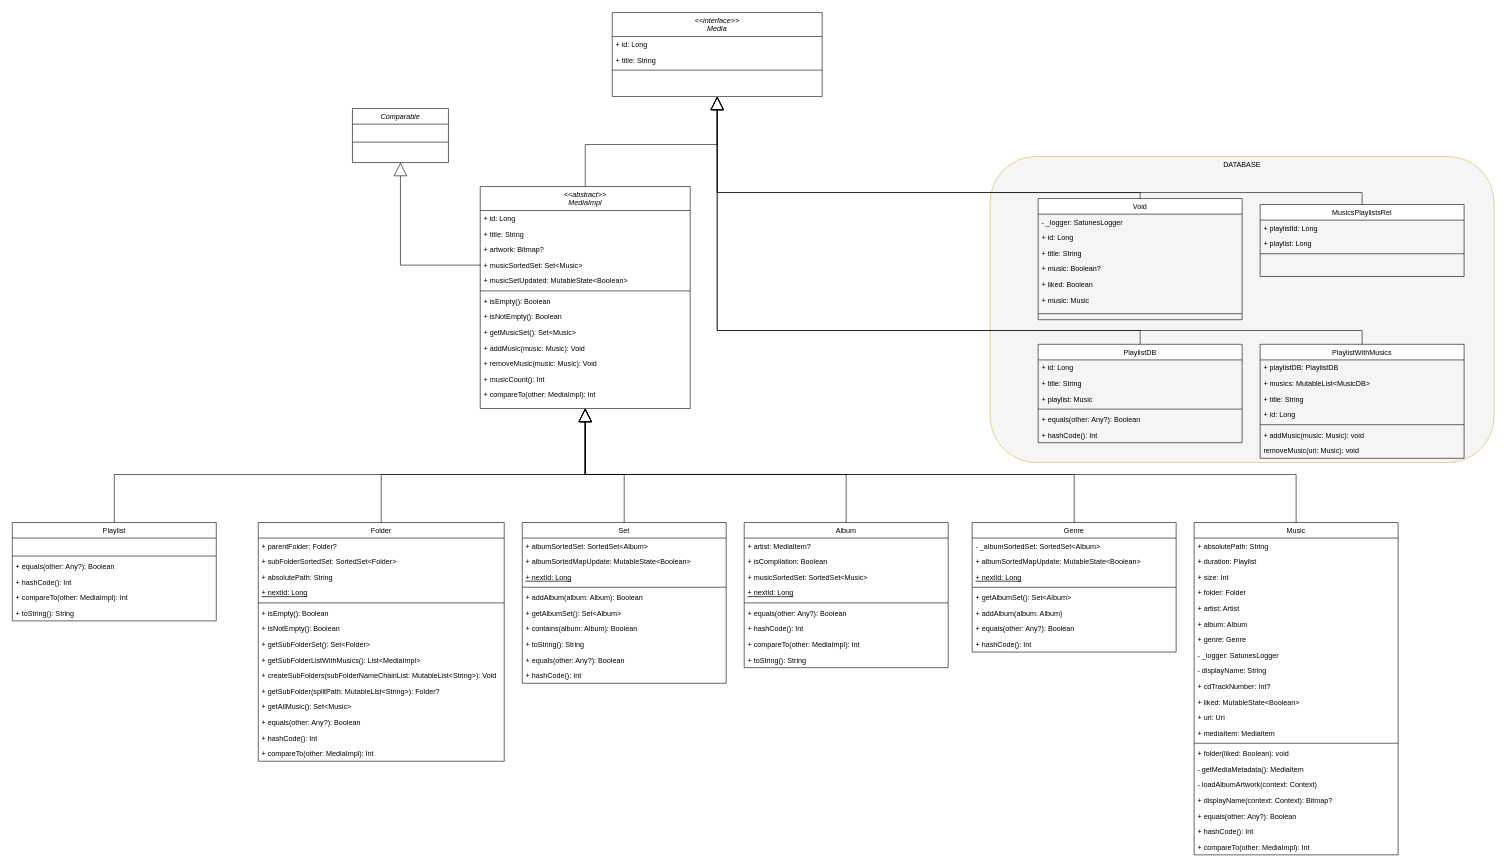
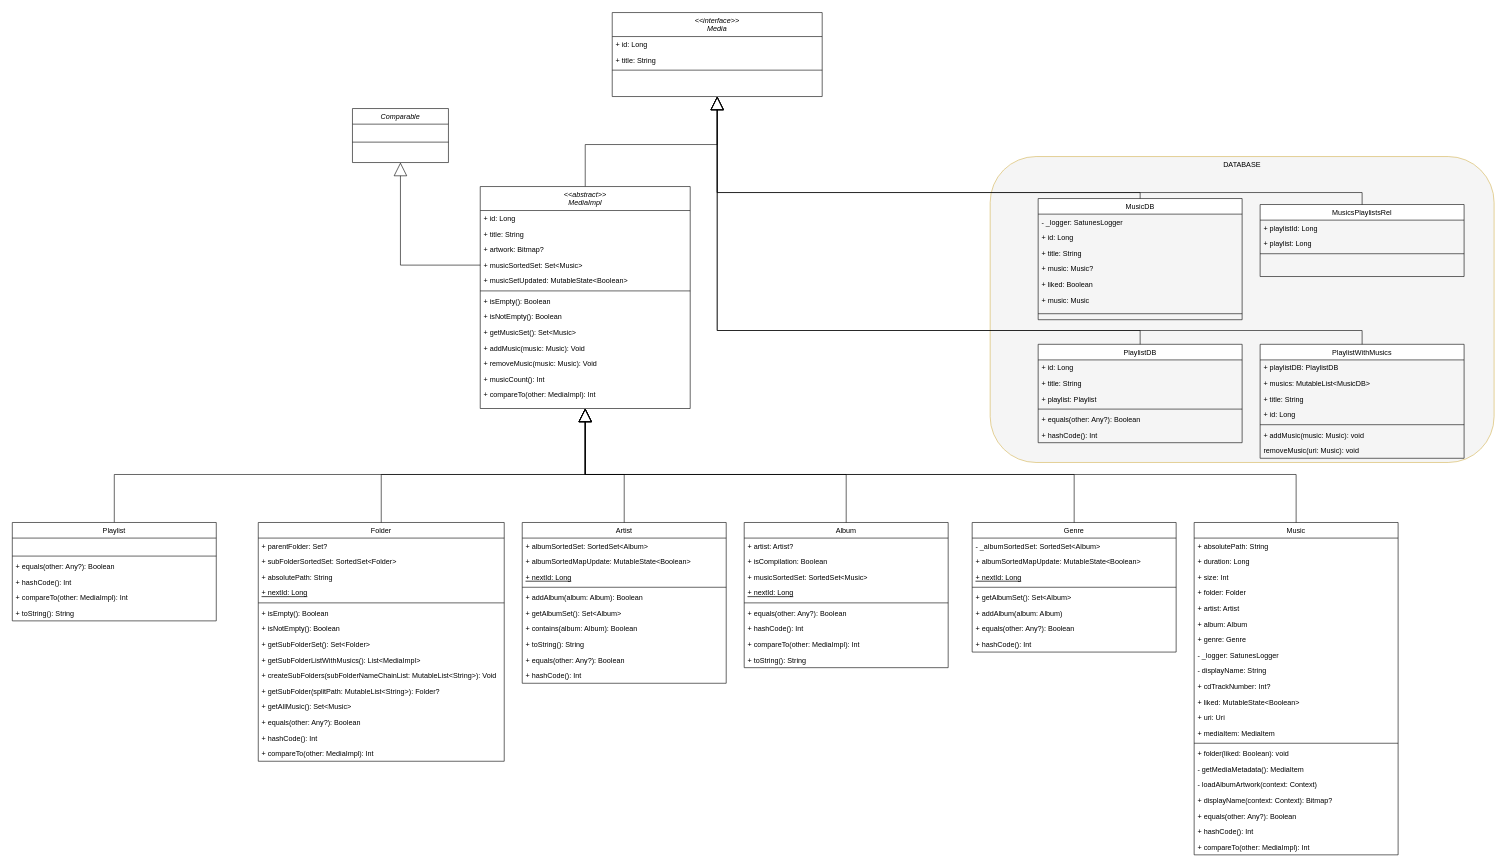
node "Void": label "Void" -> "MusicDB"
node "+ music: Boolean?": label "+ music: Boolean?" -> "+ music: Music?"
node "+ playlist: Music": label "+ playlist: Music" -> "+ playlist: Playlist"
node "Set": label "Set" -> "Artist"
node "+ parentFolder: Folder?": label "+ parentFolder: Folder?" -> "+ parentFolder: Set?"
node "+ artist: MediaItem?": label "+ artist: MediaItem?" -> "+ artist: Artist?"
node "+ duration: Playlist": label "+ duration: Playlist" -> "+ duration: Long"
